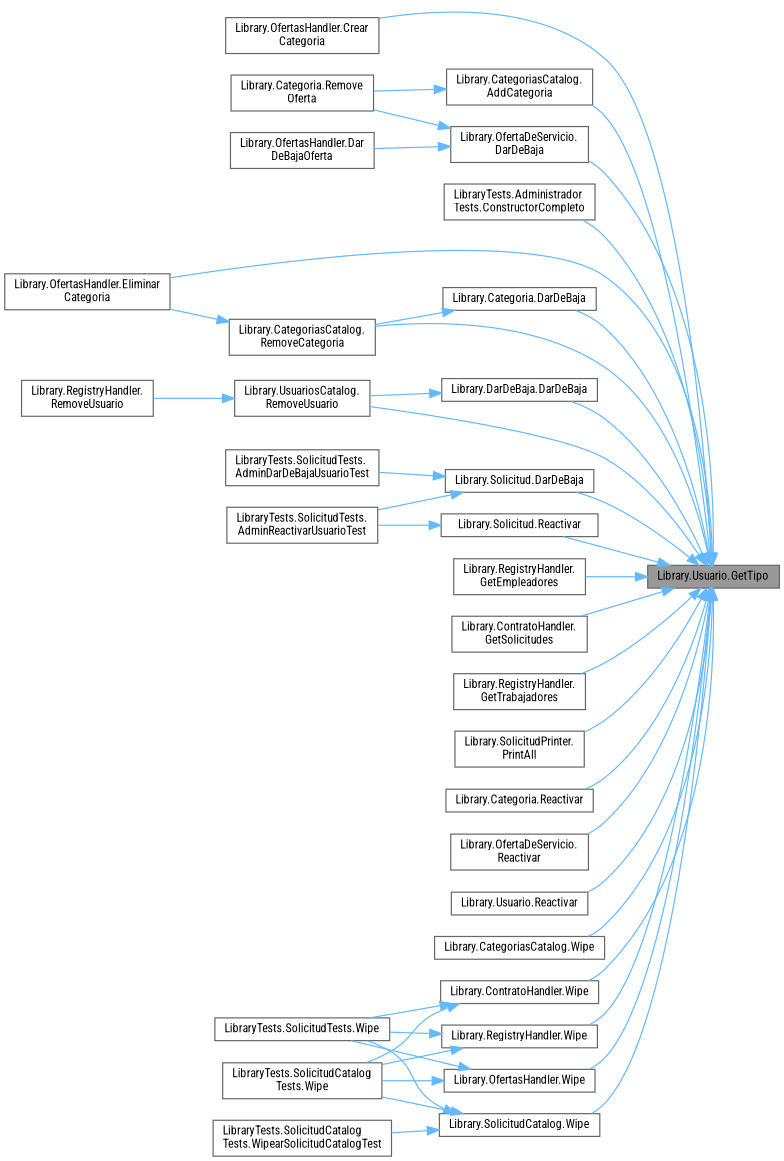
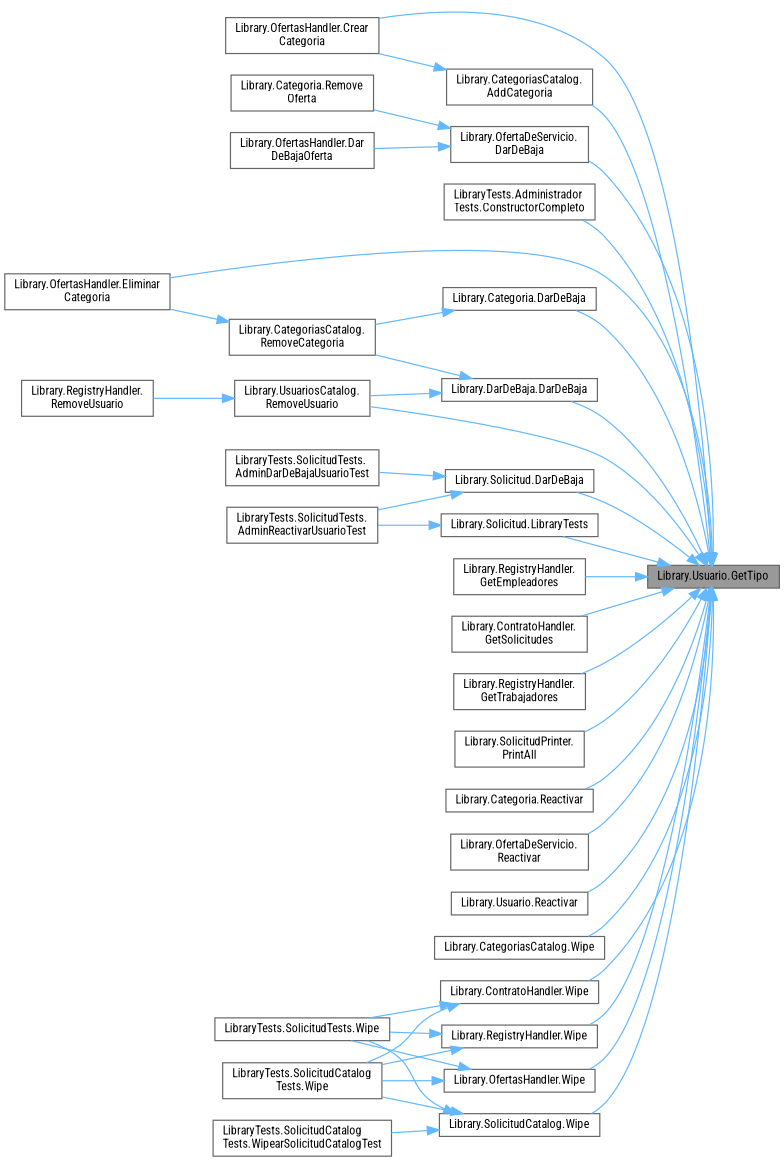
edge "Library.Categoria.Remove Oferta" -> "Library.CategoriasCatalog. AddCategoria": now "Library.OfertasHandler.Crear Categoria" -> "Library.CategoriasCatalog. AddCategoria"
edge "Library.CategoriasCatalog. RemoveCategoria" -> "Library.Usuario.GetTipo": now "Library.CategoriasCatalog. RemoveCategoria" -> "Library.DarDeBaja.DarDeBaja"
node "Library.Solicitud.Reactivar": label "Library.Solicitud.Reactivar" -> "Library.Solicitud.LibraryTests"
